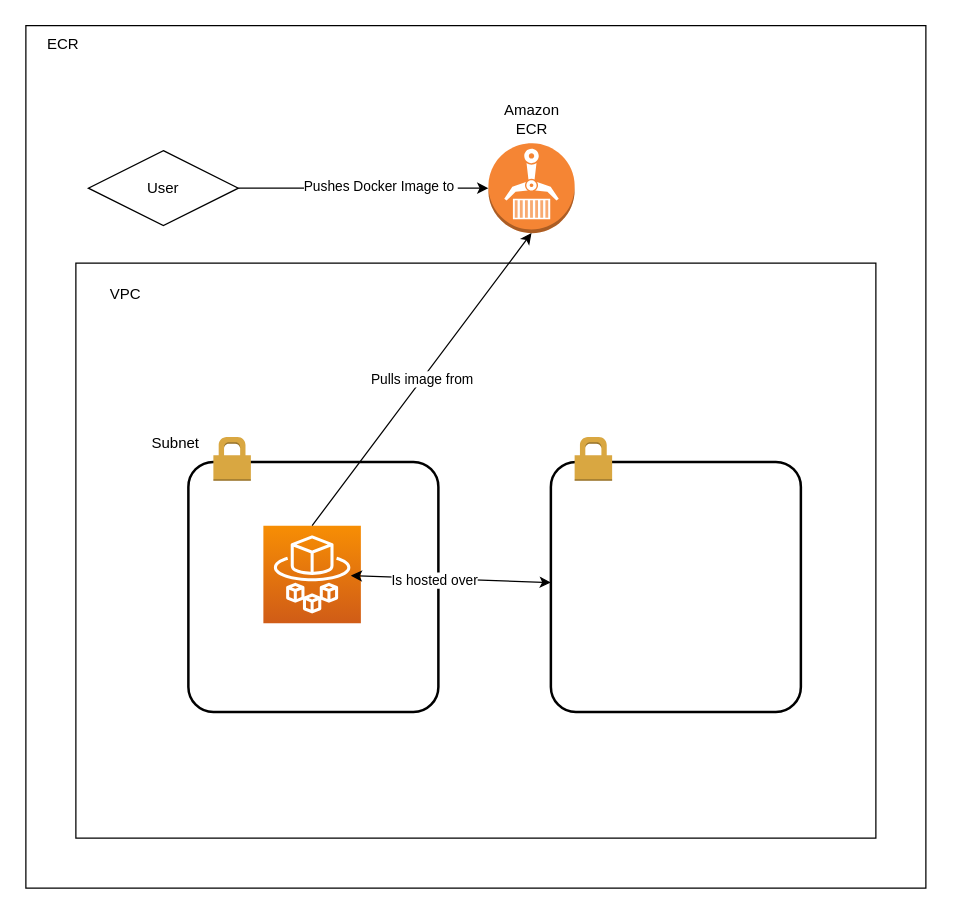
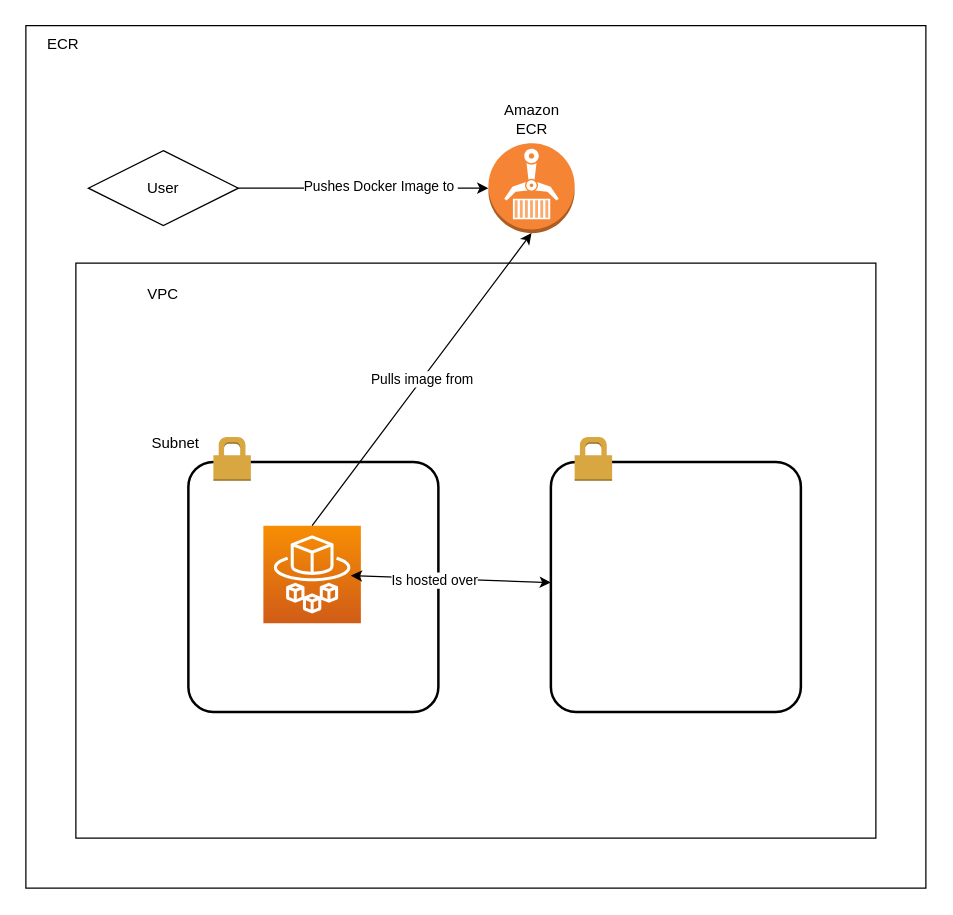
node "VPC": moved (126, 294) -> (163, 294)
